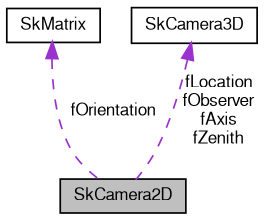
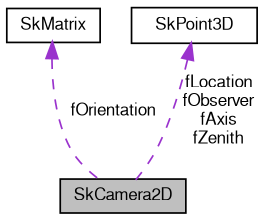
node "SkCamera3D": label "SkCamera3D" -> "SkPoint3D"
